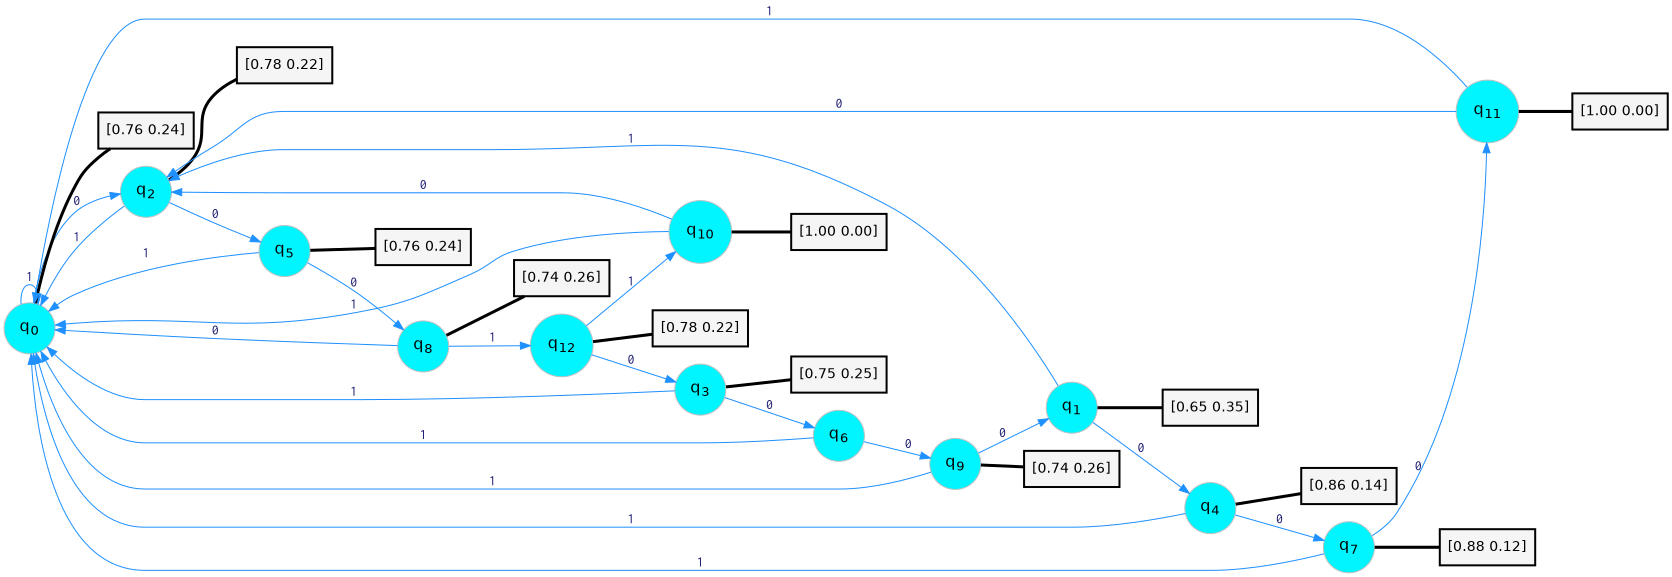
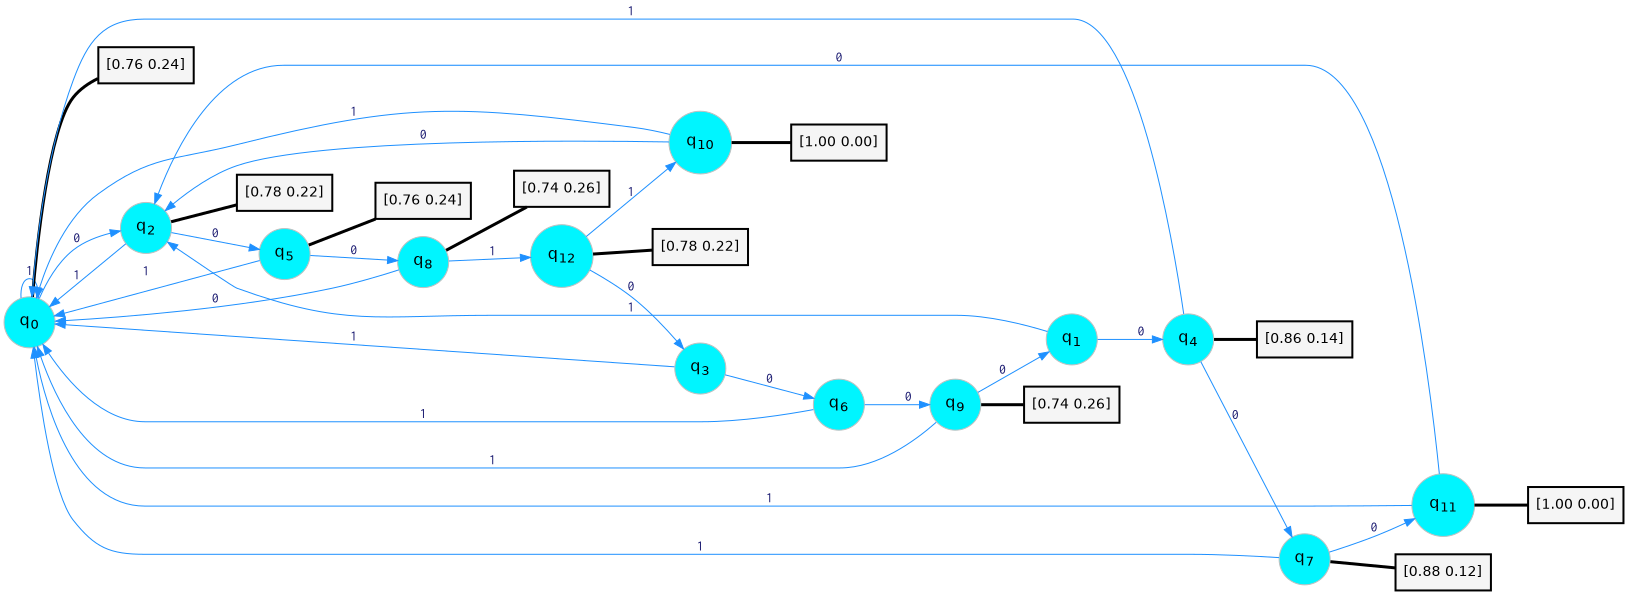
node "[0.75 0.25]": removed
node "[0.65 0.35]": removed
